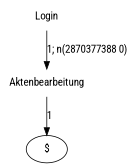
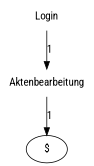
edge "Login" -> "Aktenbearbeitung": label "1; n(2870377388 0)" -> "1"
